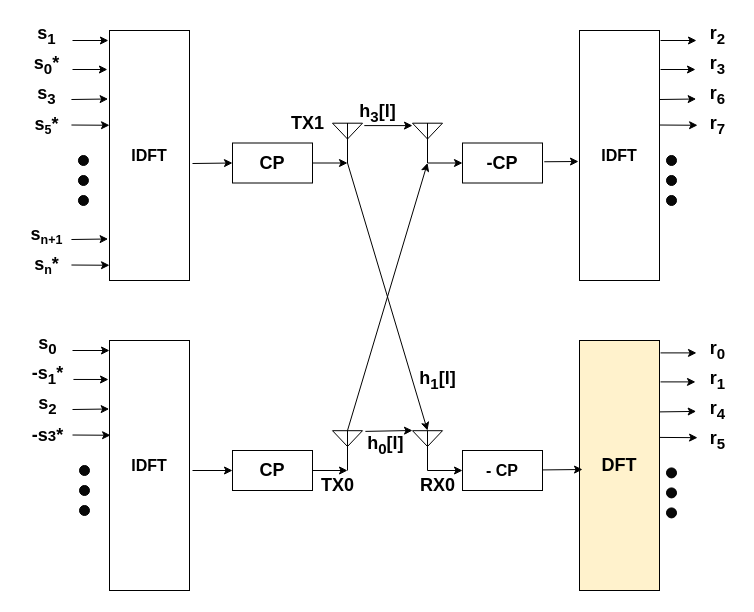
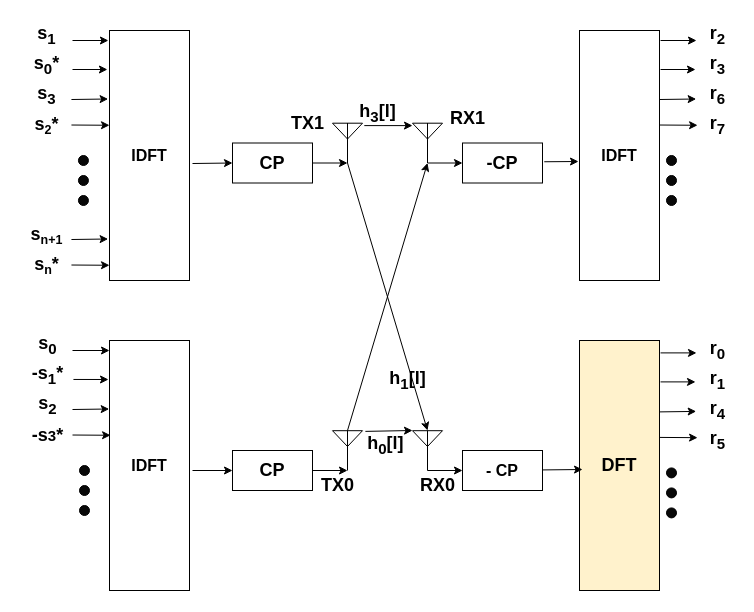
node "RX1": added
node "s5*": label "s5*" -> "s2*"
node "h1[l]": moved (438, 381) -> (408, 381)
